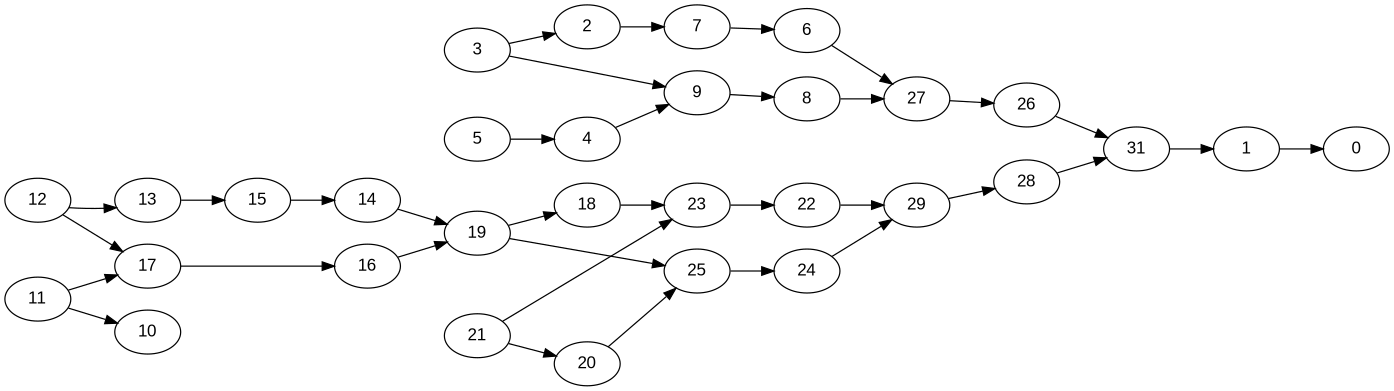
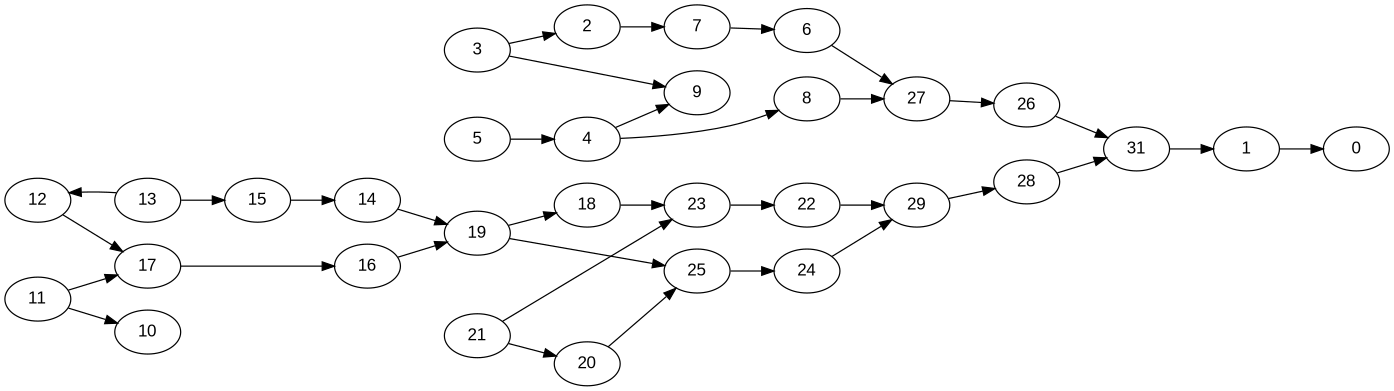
edge "9" -> "8": now "4" -> "8"
edge "12" -> "13": reversed
